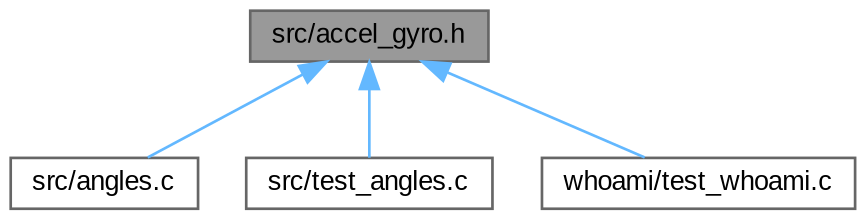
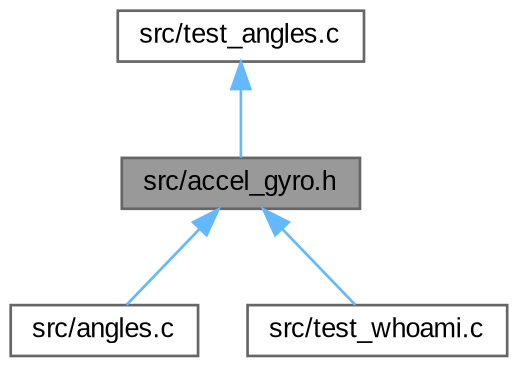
edge "src/test_angles.c" -> "src/accel_gyro.h": reversed
node "whoami/test_whoami.c": label "whoami/test_whoami.c" -> "src/test_whoami.c"
